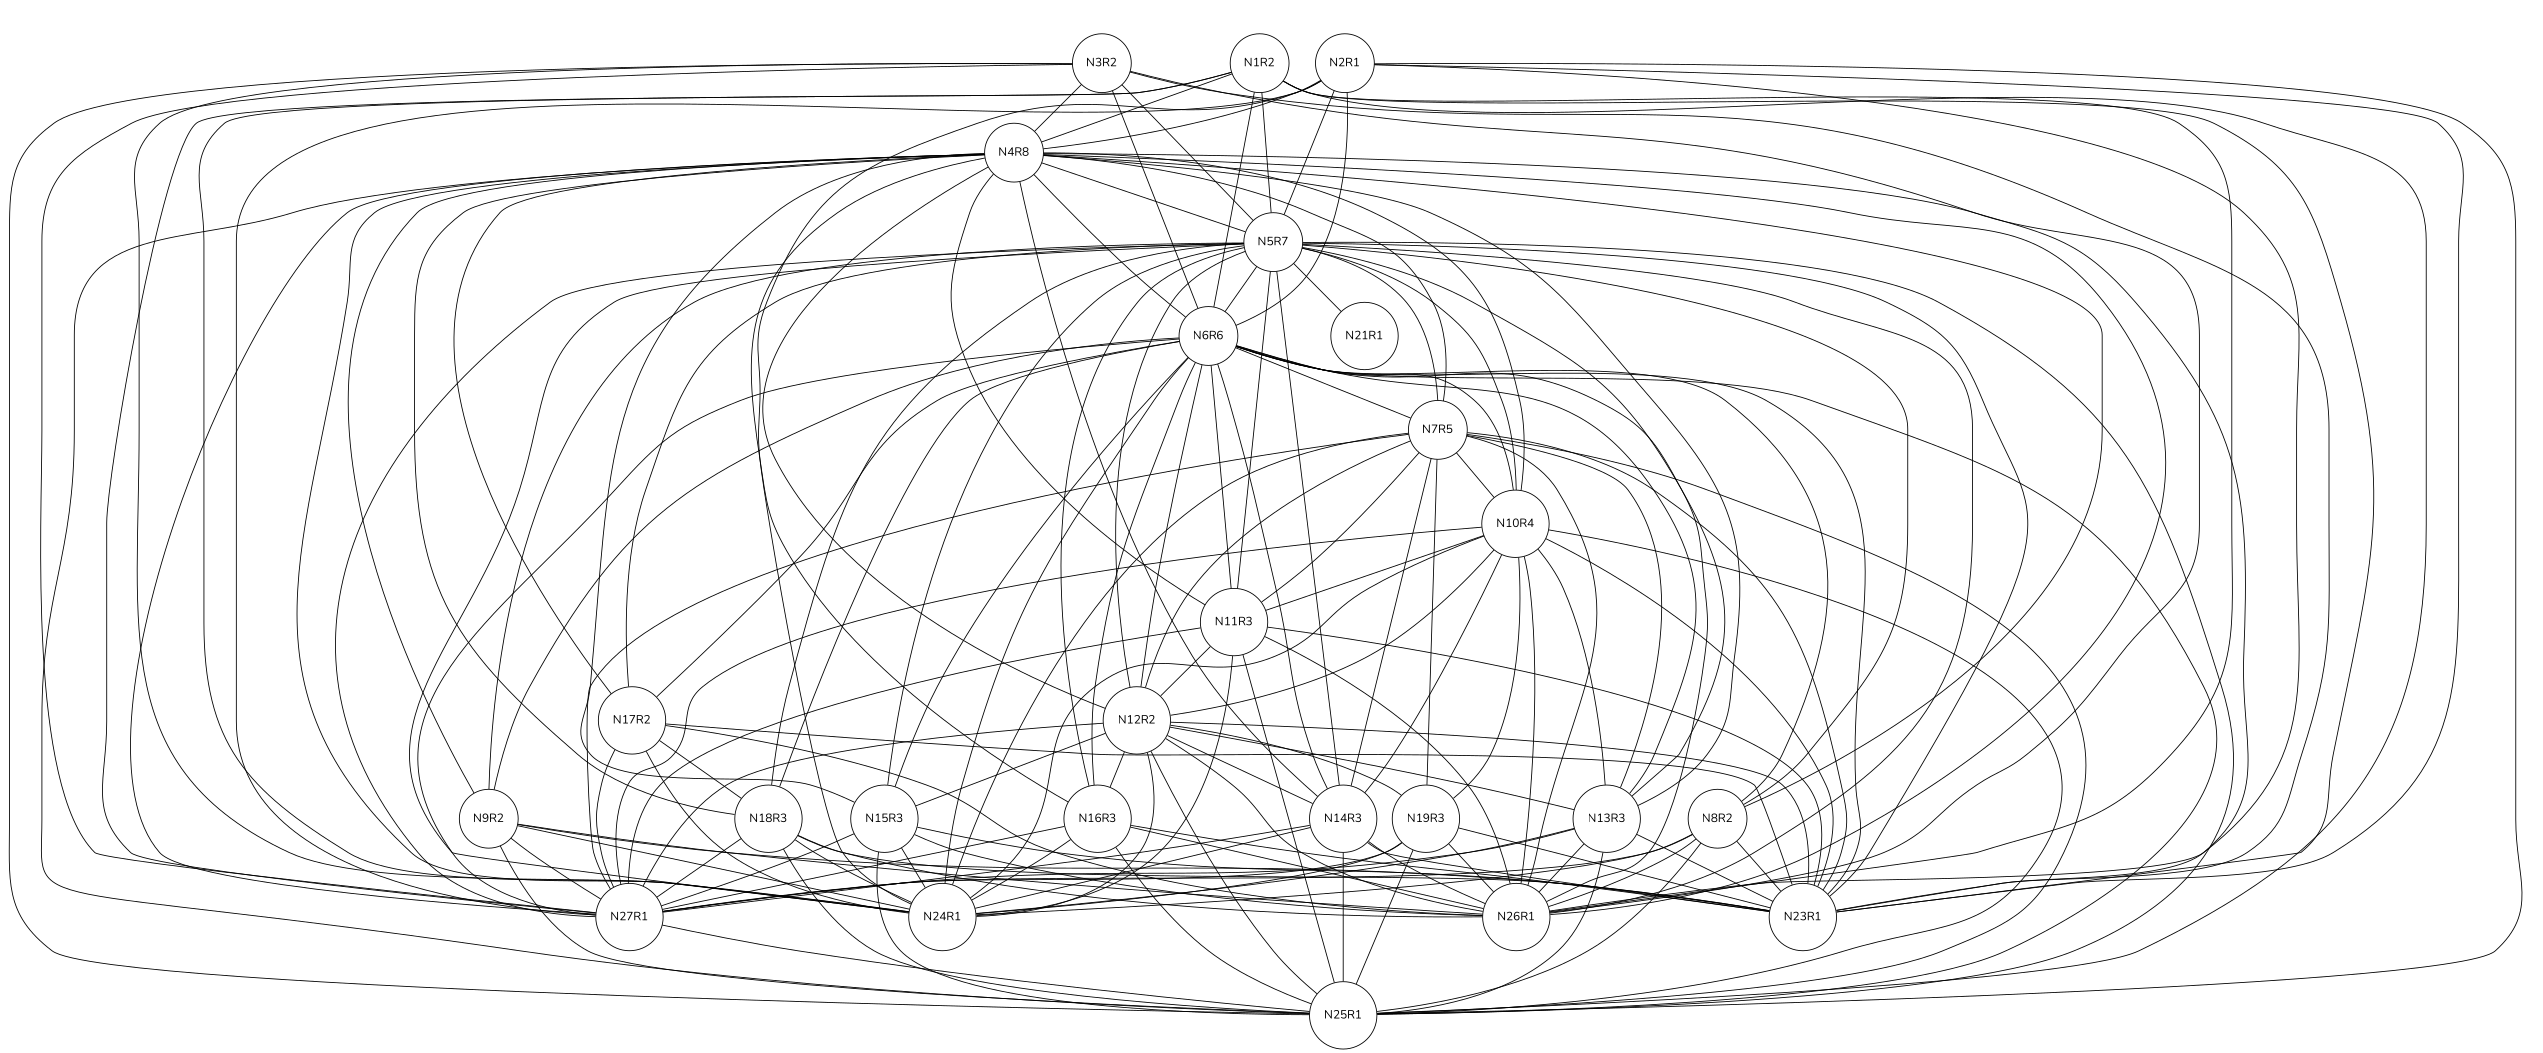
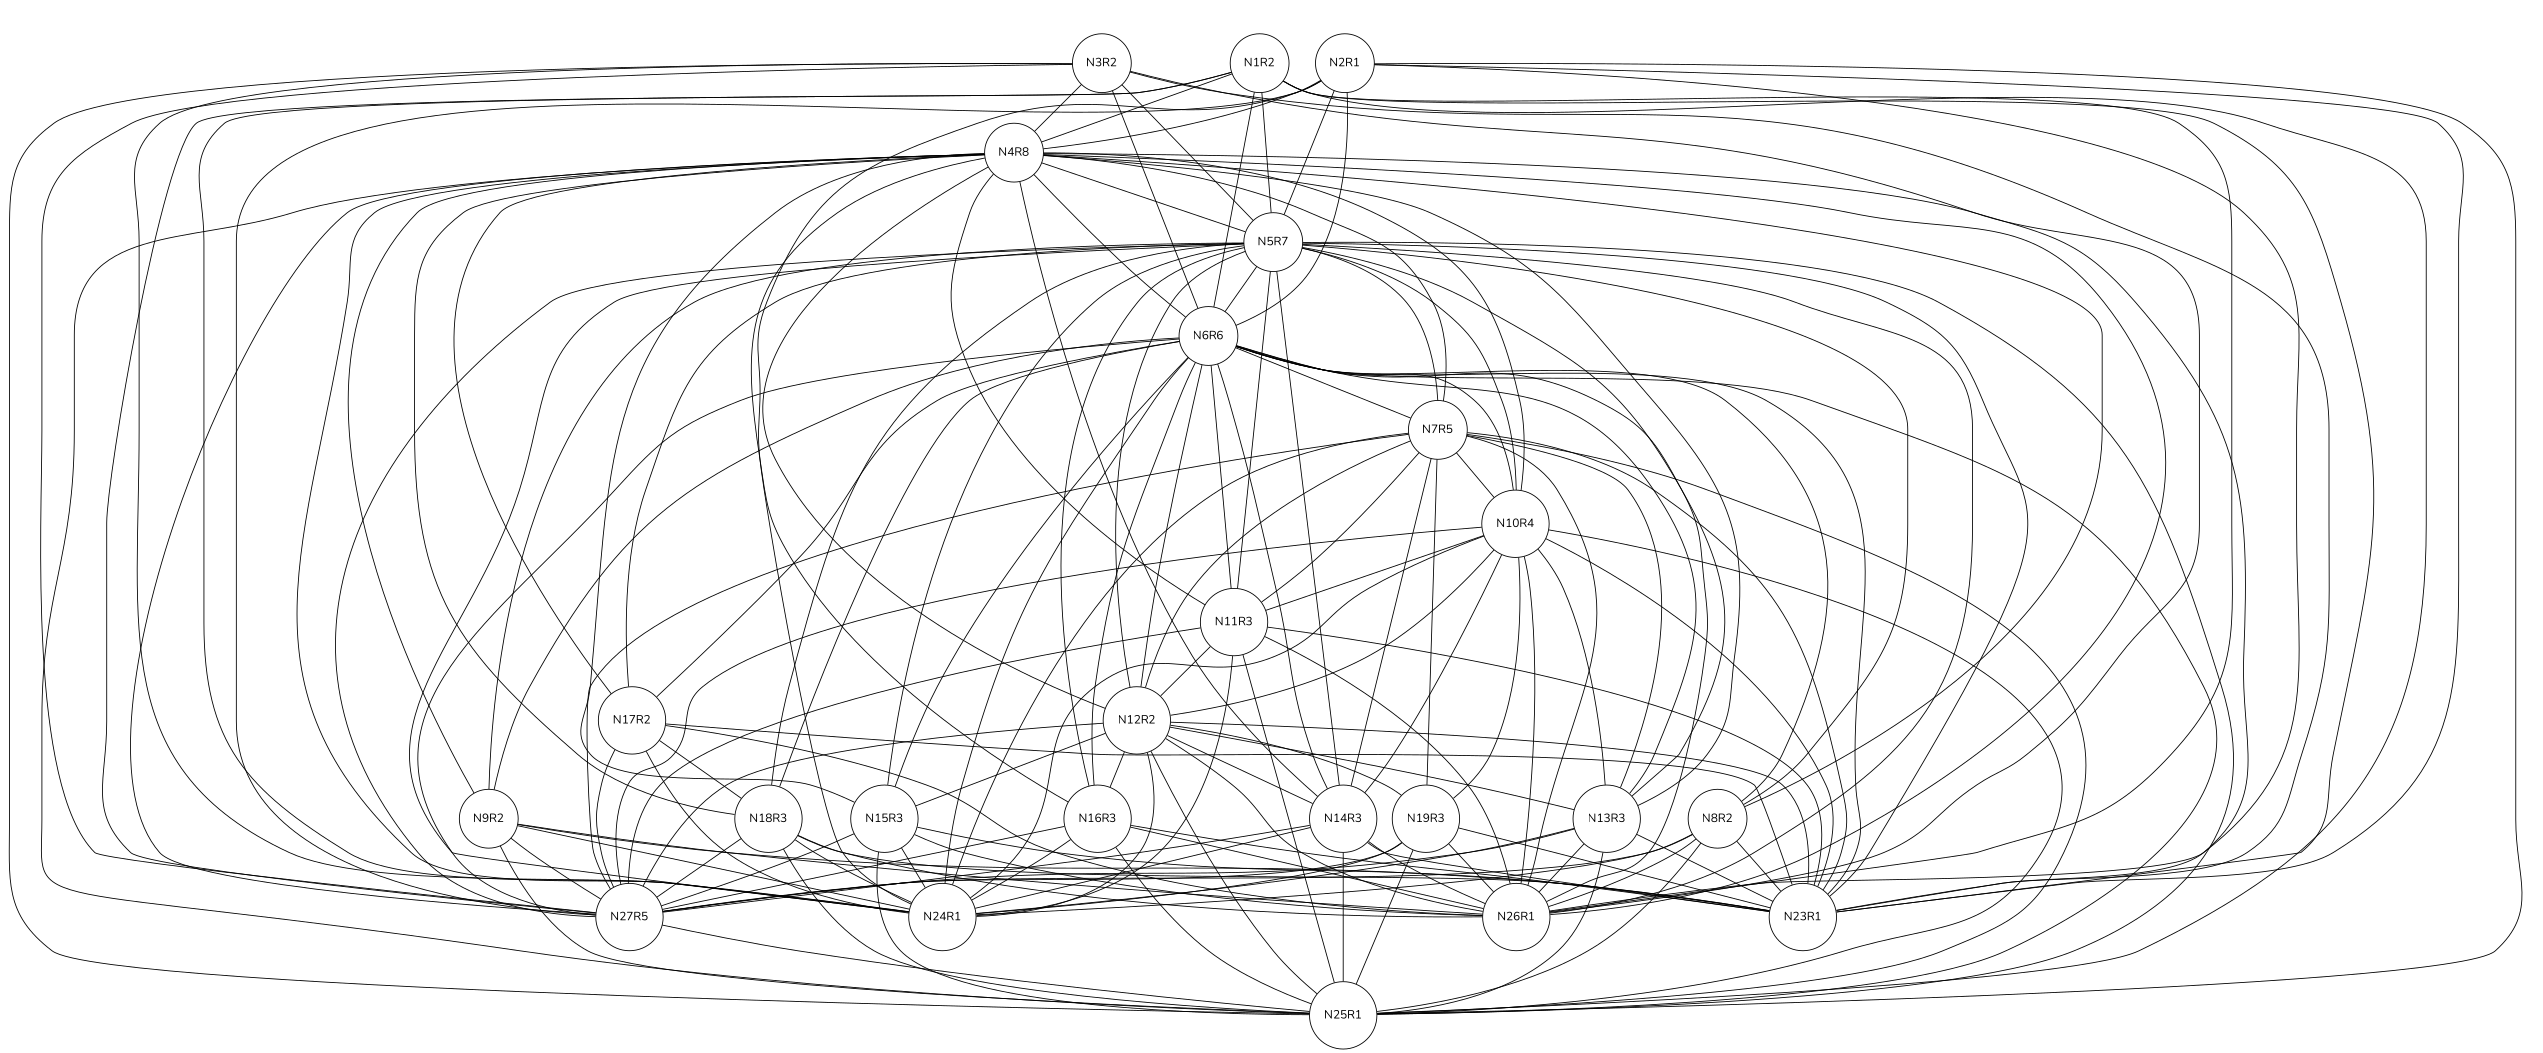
node "N21R1": removed
node "N27R1": label "N27R1" -> "N27R5"
